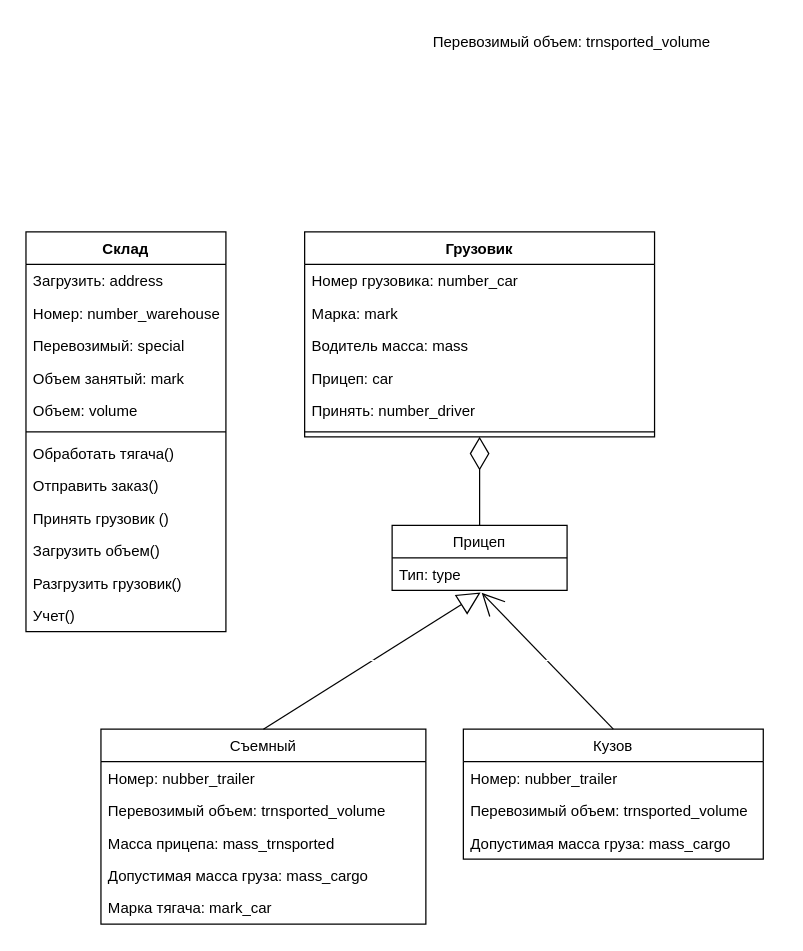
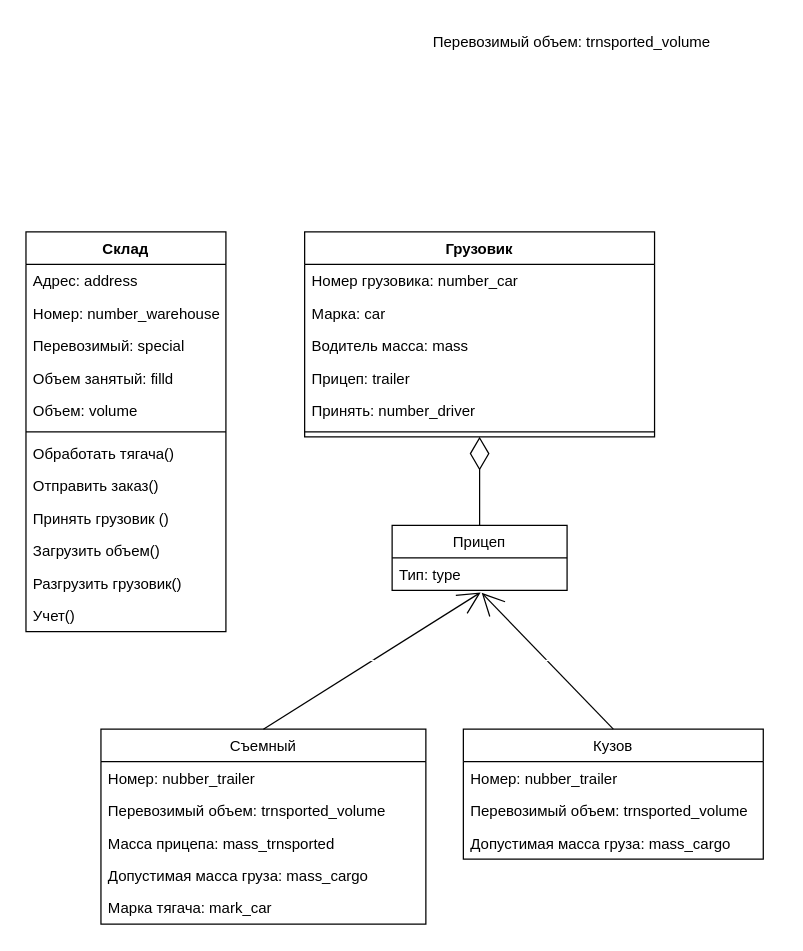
node "Загрузить: address": label "Загрузить: address" -> "Адрес: address"
node "Марка: mark": label "Марка: mark" -> "Марка: car"
node "Объем занятый: mark": label "Объем занятый: mark" -> "Объем занятый: filld"
node "Прицеп: car": label "Прицеп: car" -> "Прицеп: trailer"
edge "Съемный" -> "Тип: type": arrowhead block -> open
